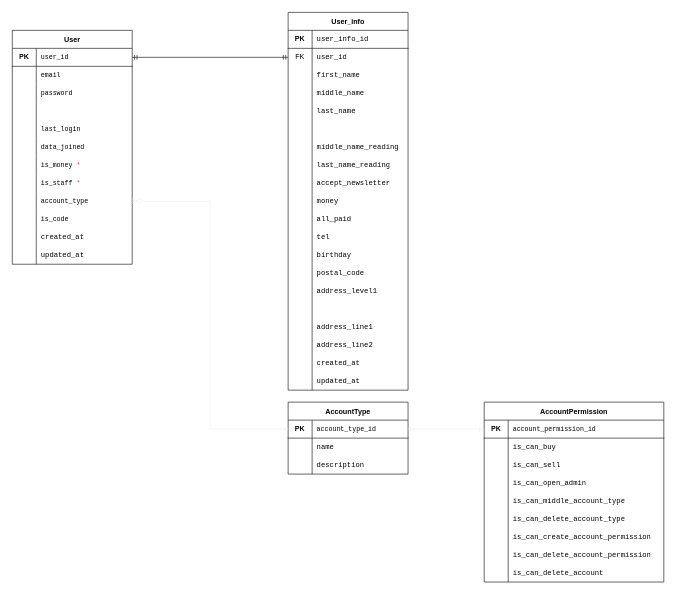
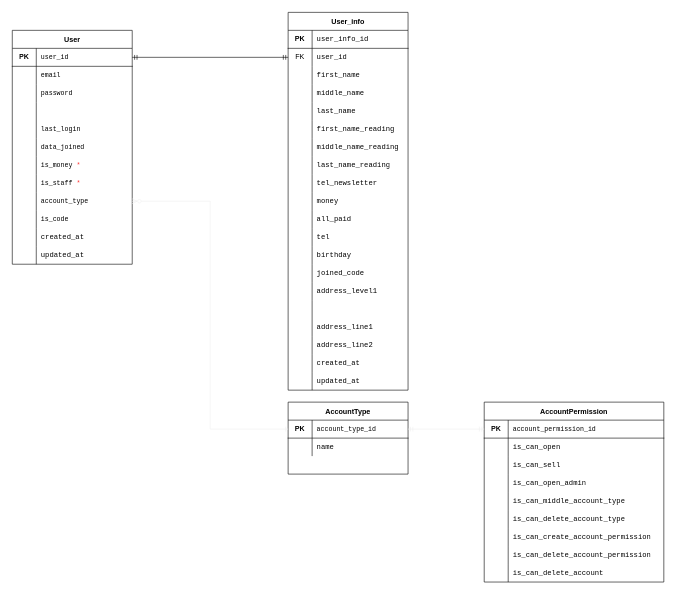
node "first_name_reading": added
node "accept_newsletter": label "accept_newsletter" -> "tel_newsletter"
node "postal_code": label "postal_code" -> "joined_code"
node "is_can_buy": label "is_can_buy" -> "is_can_open"
node "description": removed
